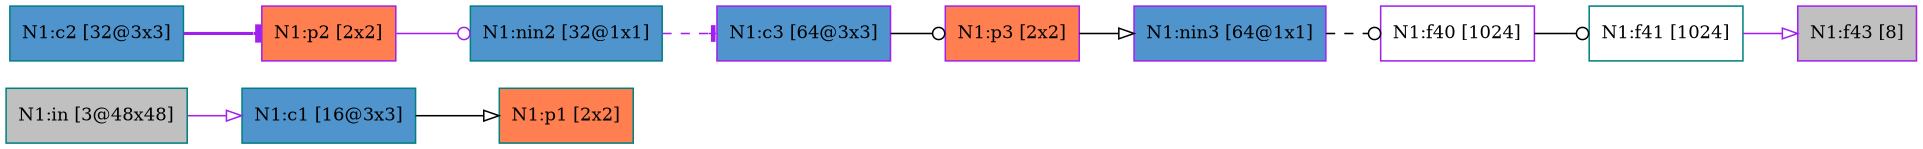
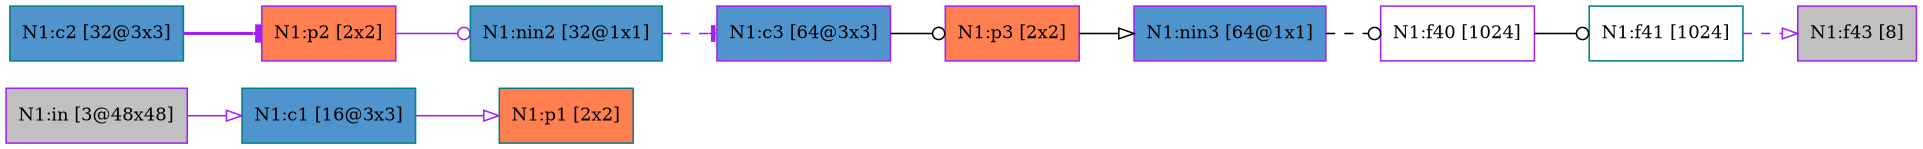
edge "N1:f41 [1024]" -> "N1:f43 [8]": style solid -> dashed
node "N1:in [3@48x48]": color teal -> purple
edge "N1:c1 [16@3x3]" -> "N1:p1 [2x2]": color black -> purple
